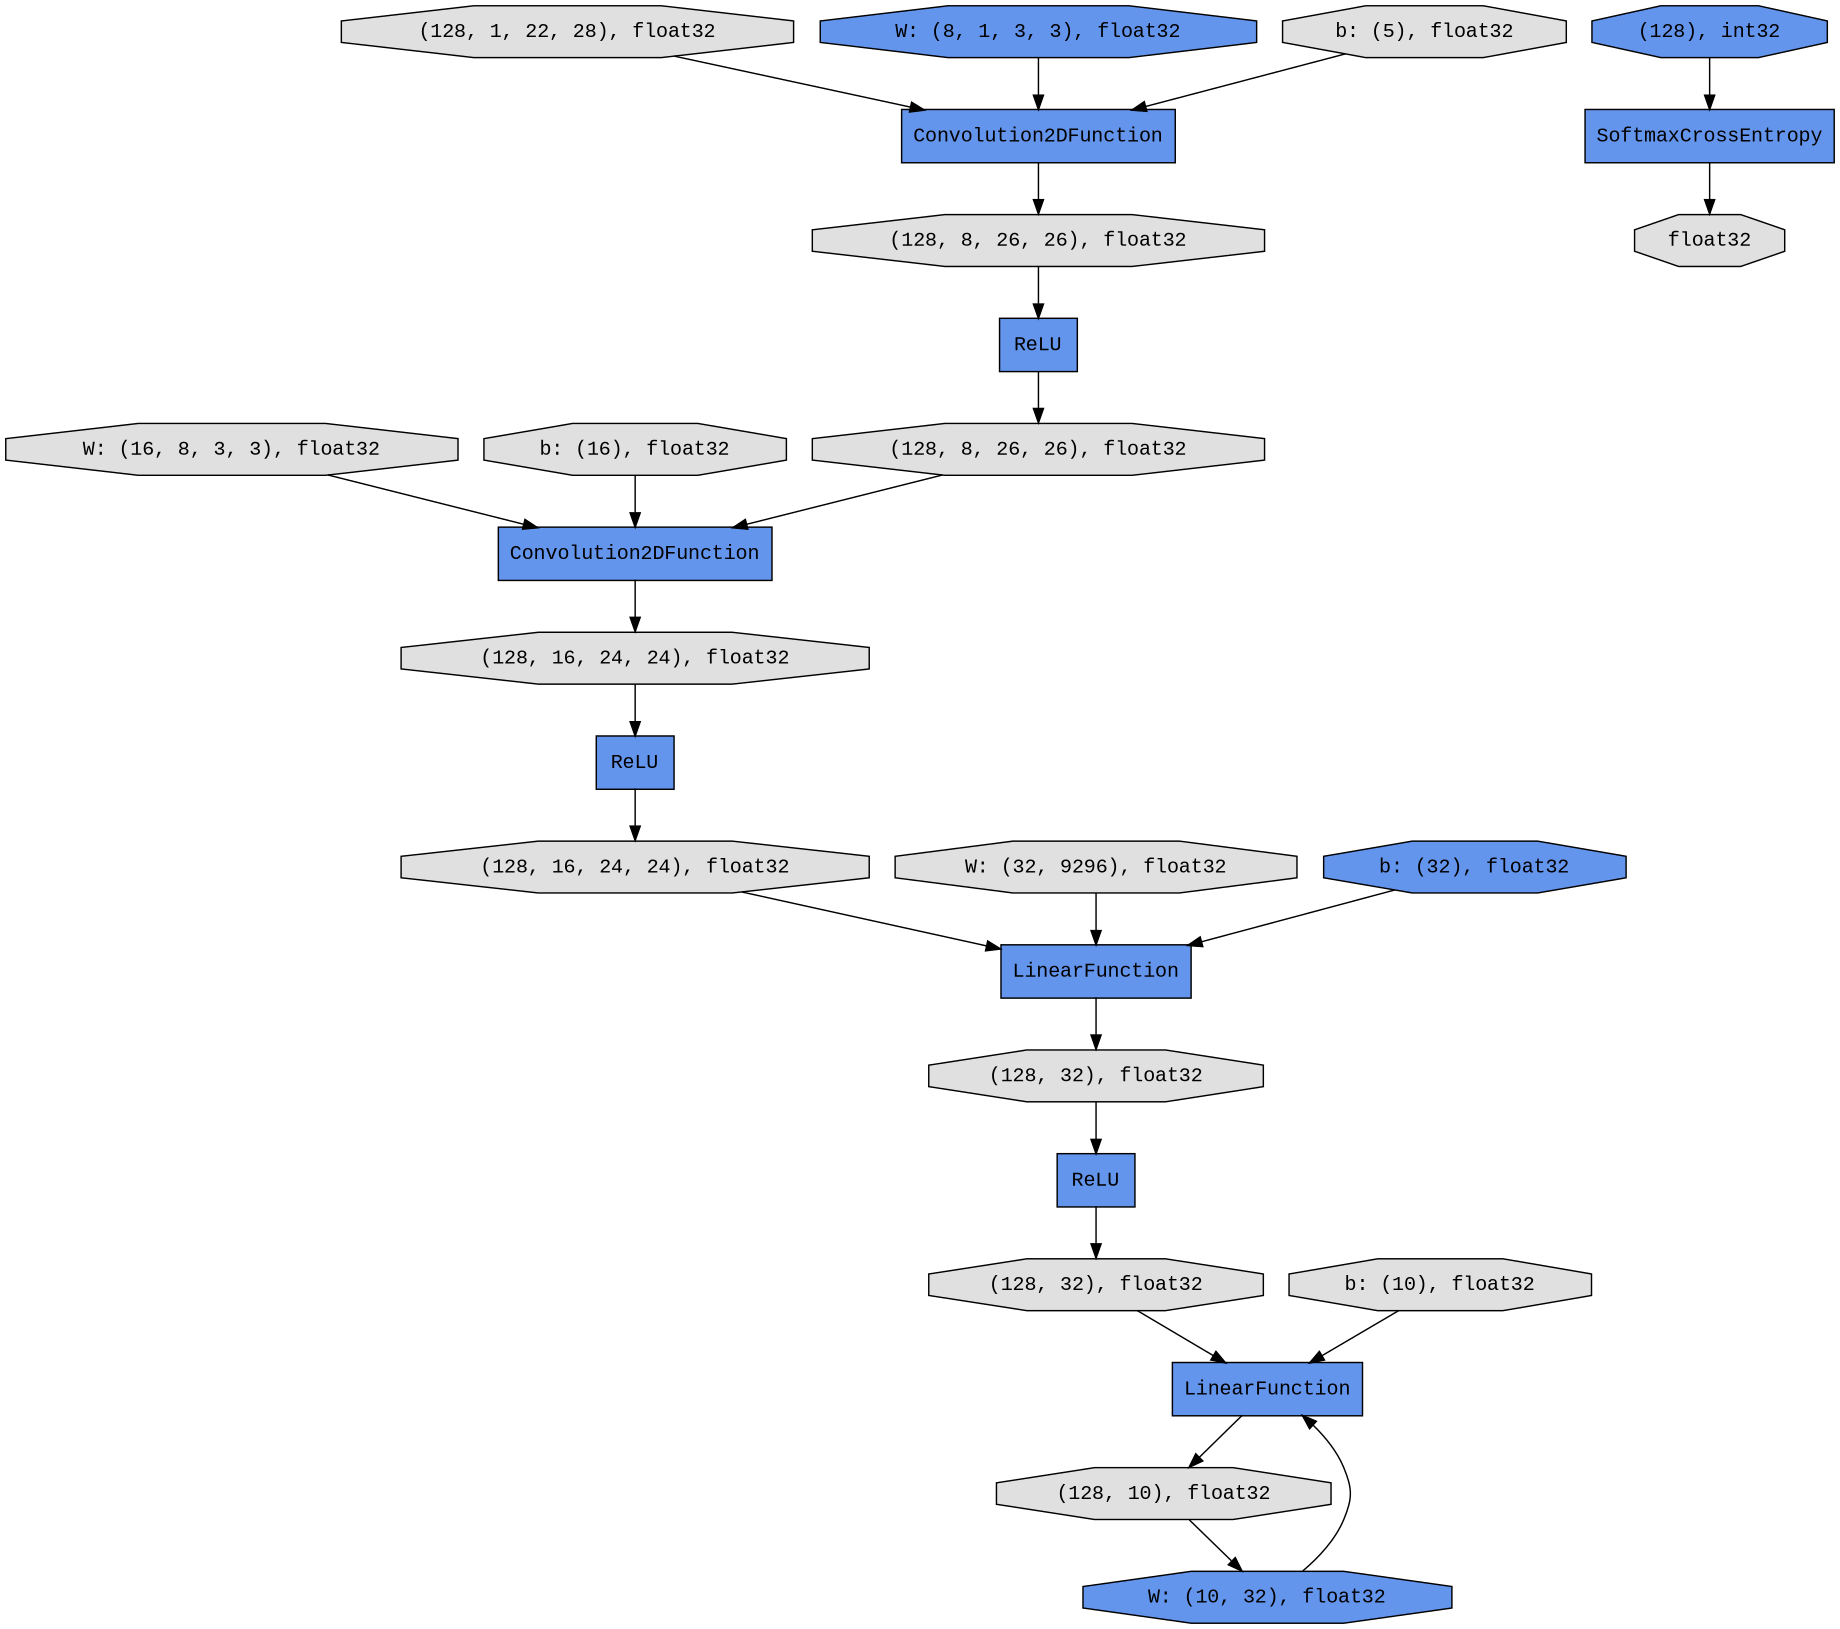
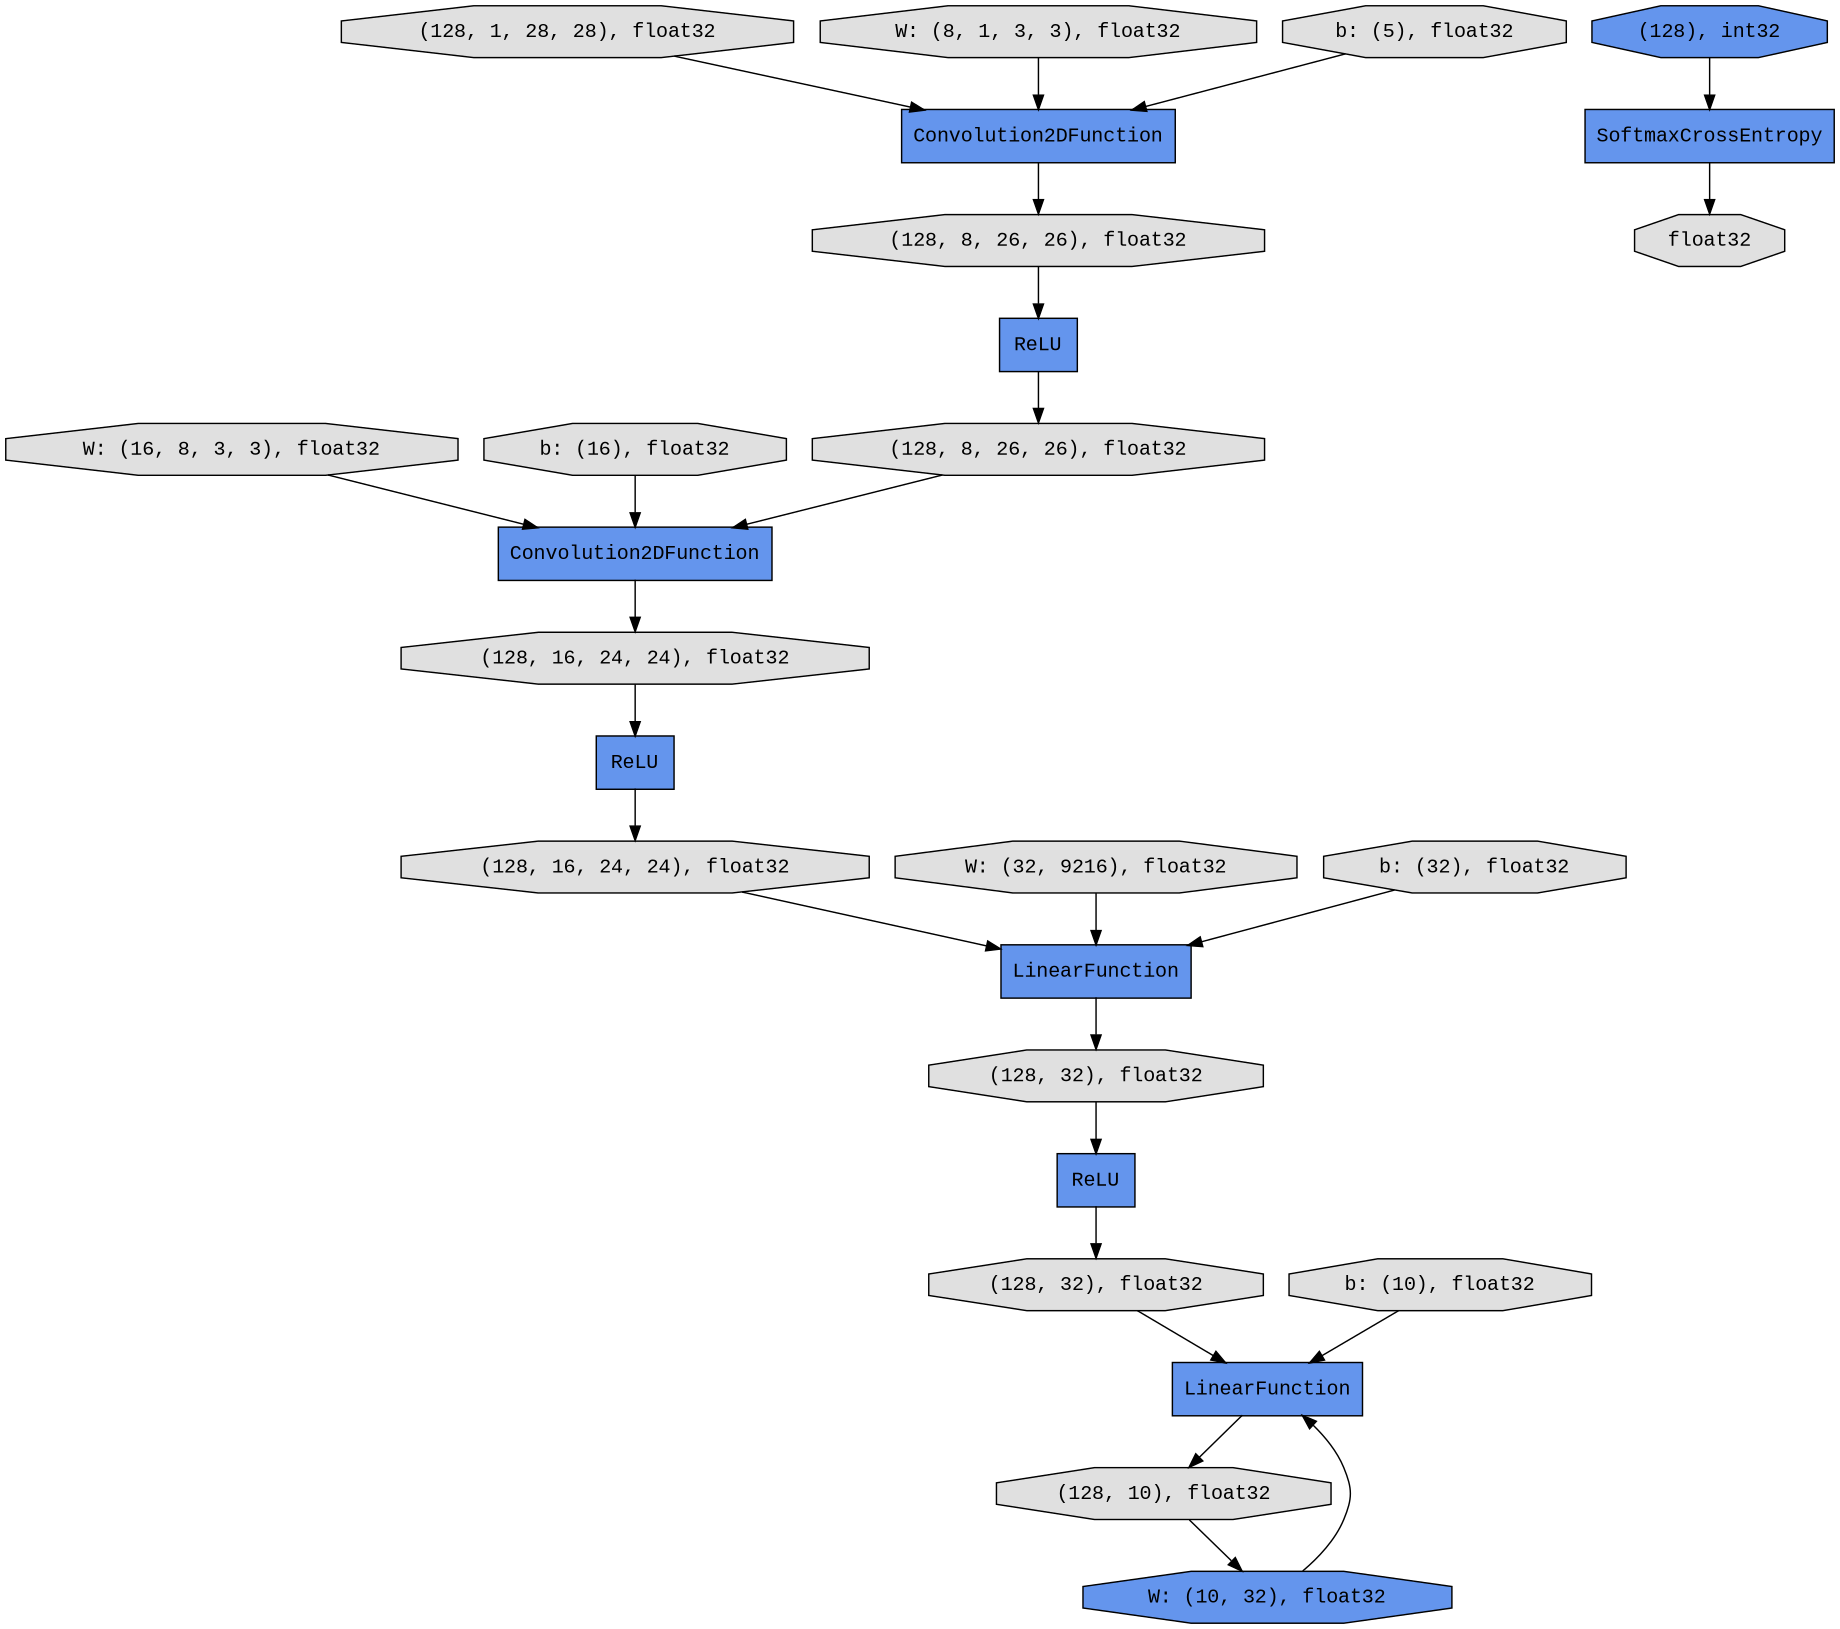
node "(128, 1, 22, 28), float32": label "(128, 1, 22, 28), float32" -> "(128, 1, 28, 28), float32"
node "W: (8, 1, 3, 3), float32": fillcolor #6495ed -> #e0e0e0
node "W: (32, 9296), float32": label "W: (32, 9296), float32" -> "W: (32, 9216), float32"
node "b: (32), float32": fillcolor #6495ed -> #e0e0e0
